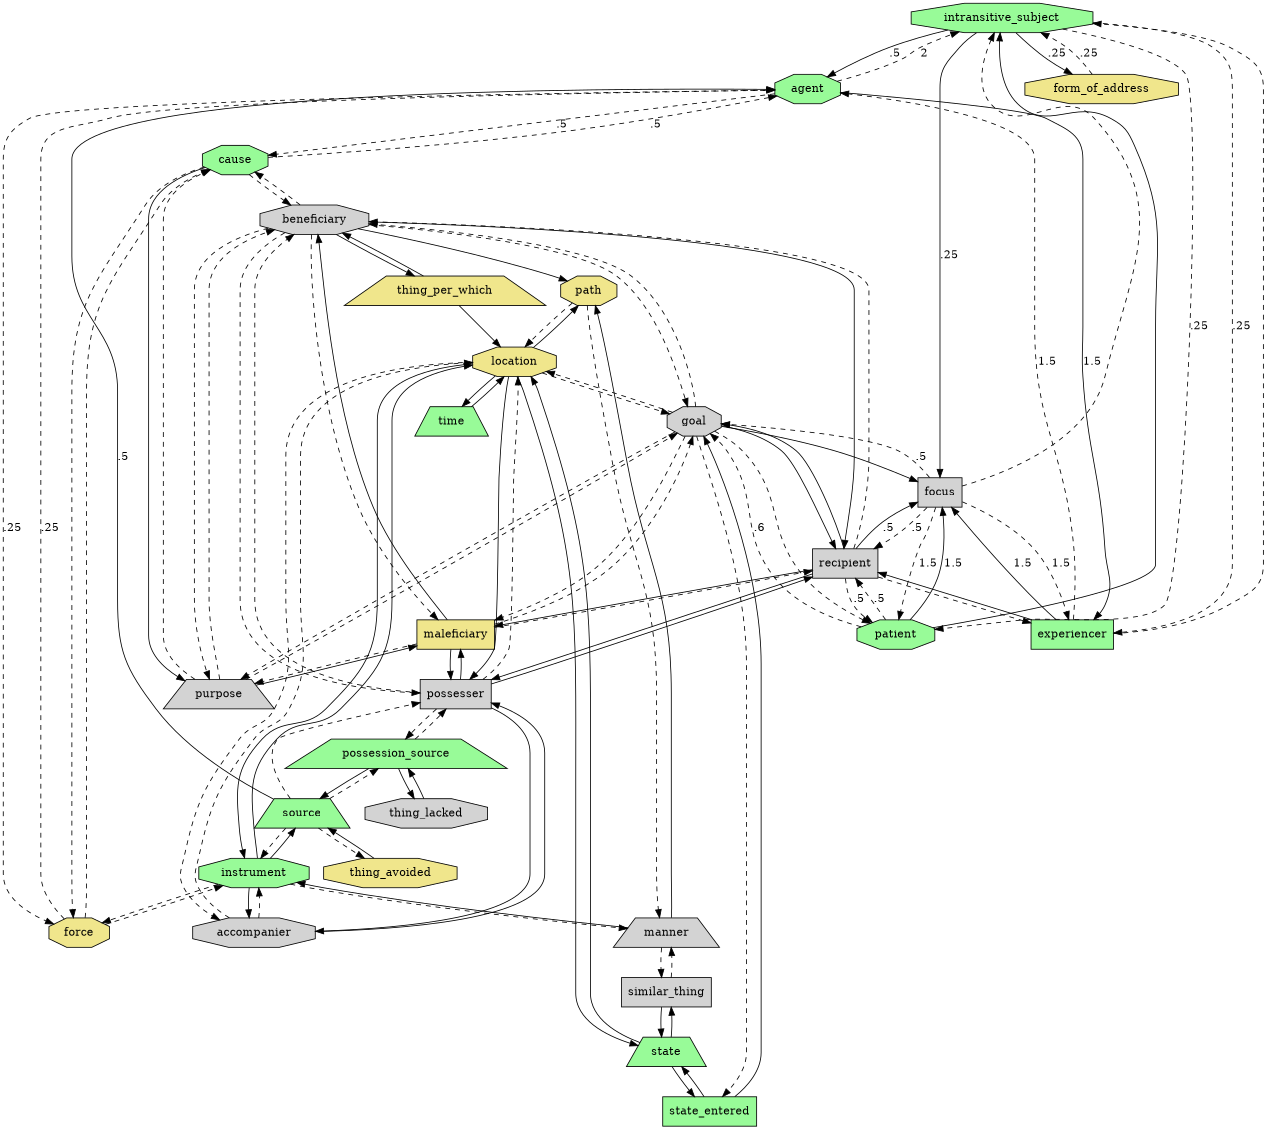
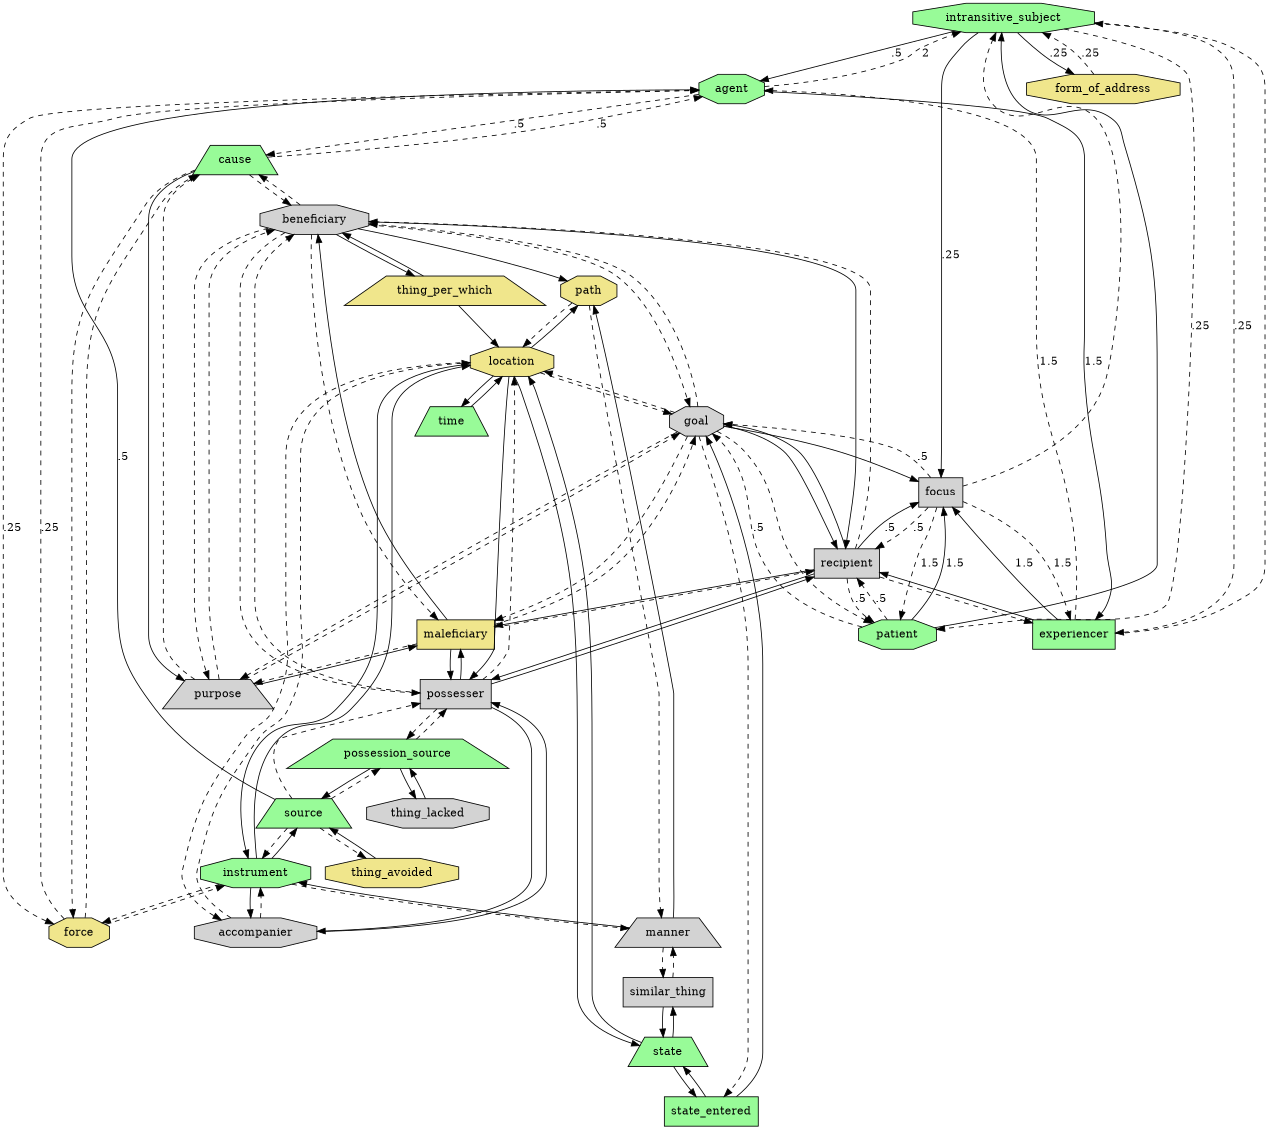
node "cause": shape octagon -> trapezium
edge "patient" -> "goal": label ".6" -> ".5"
